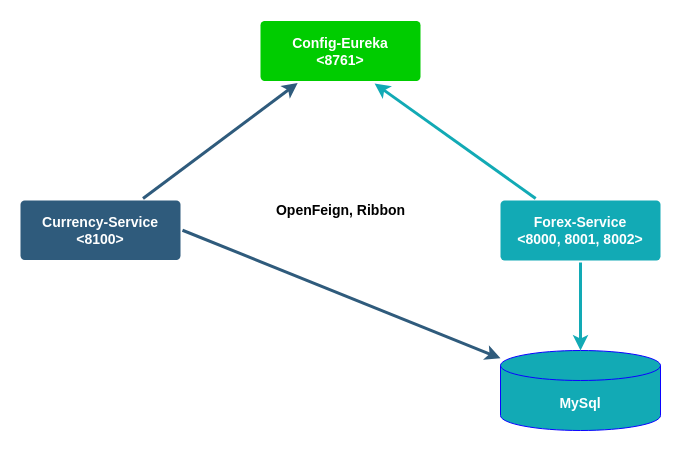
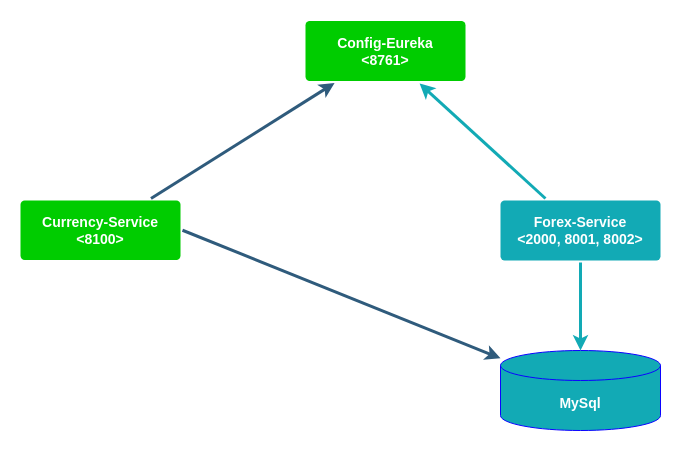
node "Config-Eureka <8761>": moved (341, 51) -> (386, 51)
node "OpenFeign, Ribbon": removed
node "Currency-Service <8100>": fillcolor #2f5b7c -> #00cc00
node "Forex-Service <8000, 8001, 8002>": label "Forex-Service <8000, 8001, 8002>" -> "Forex-Service <2000, 8001, 8002>"
